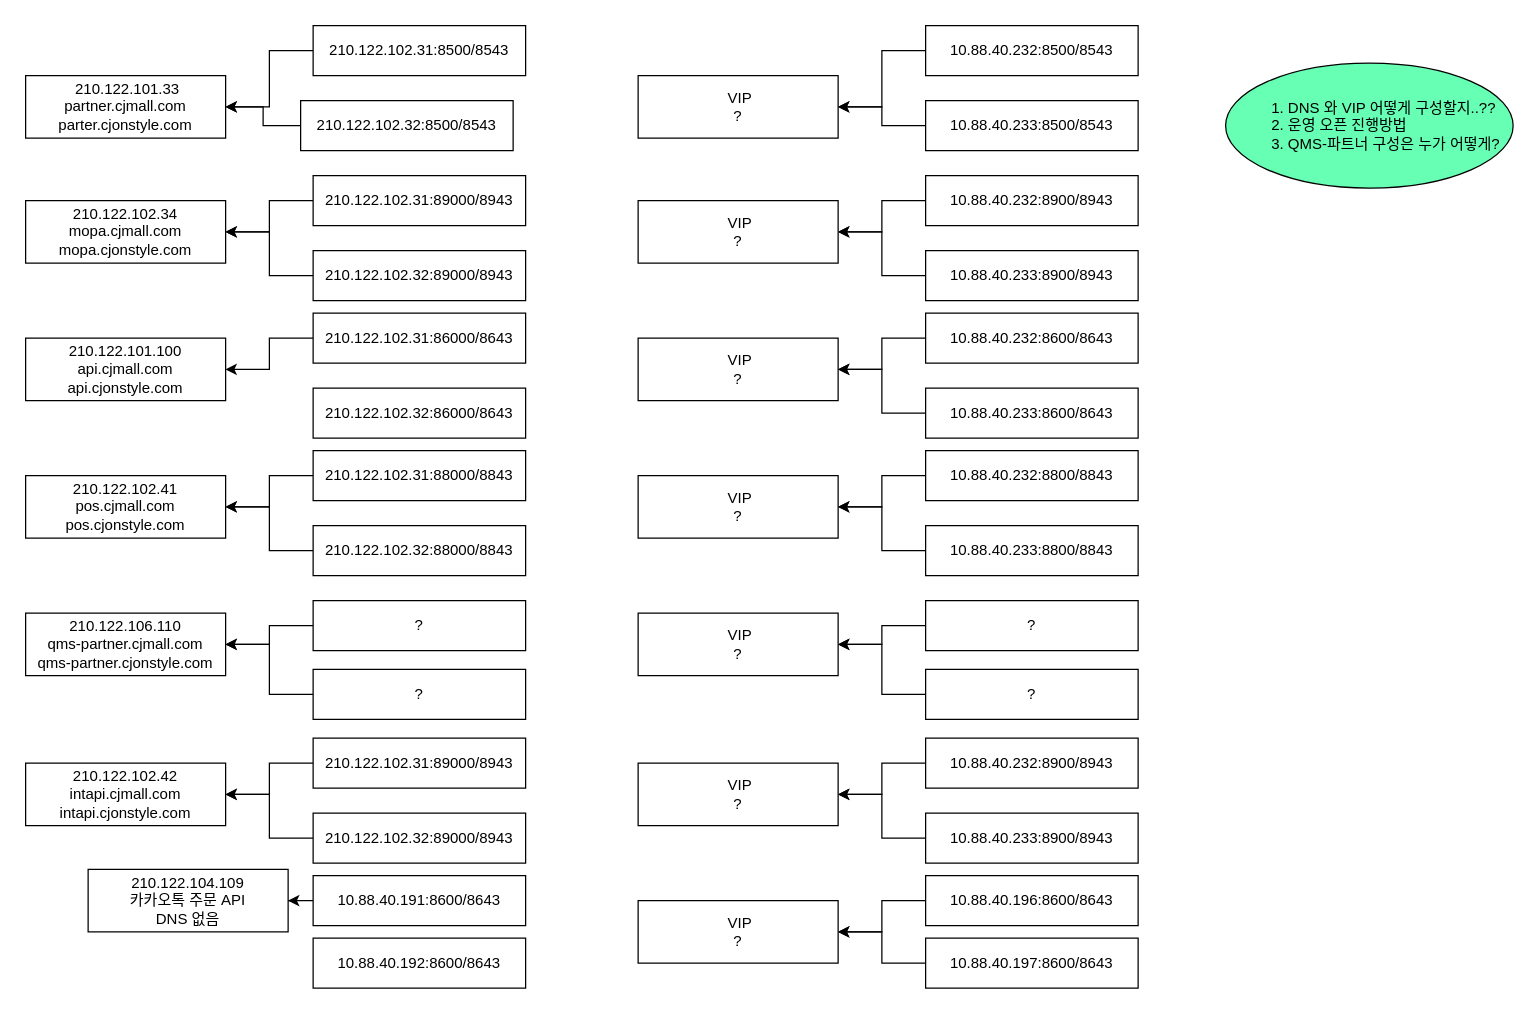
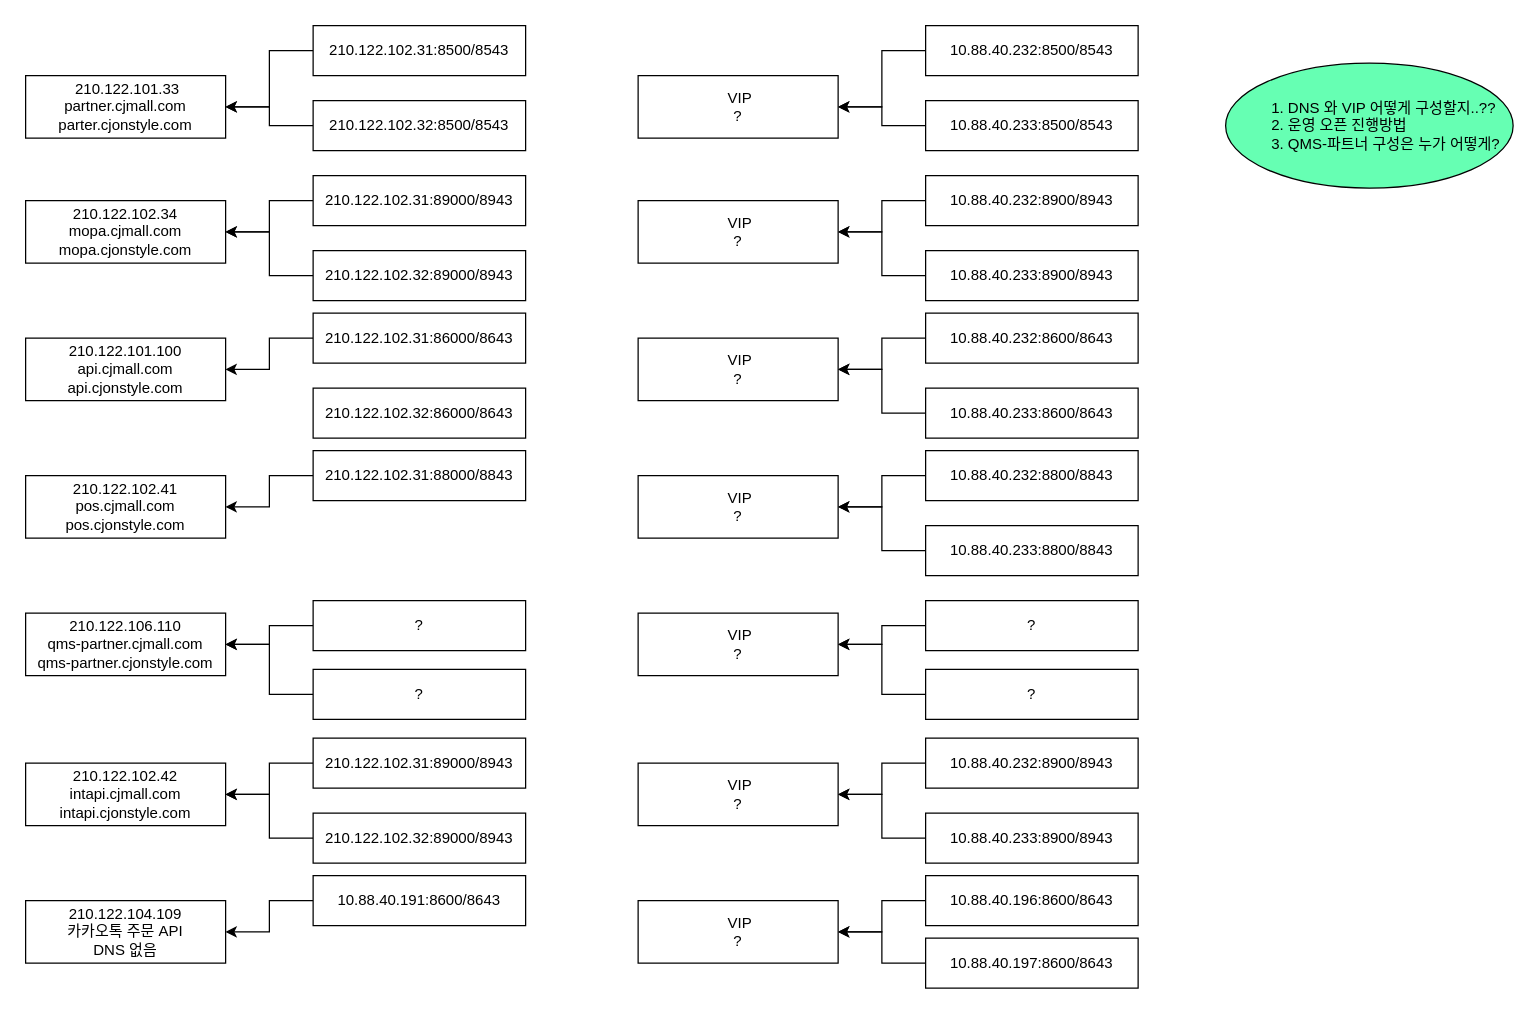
node "210.122.102.32:8500/8543": moved (407, 126) -> (419, 126)
edge "210.122.102.32:88000/8843" -> "210.122.102.41 pos.cjmall.com pos.cjonstyle.com": removed
node "210.122.102.32:88000/8843": removed
node "210.122.104.109 카카오톡 주문 API DNS 없음": moved (188, 901) -> (126, 932)
node "10.88.40.192:8600/8643": removed
